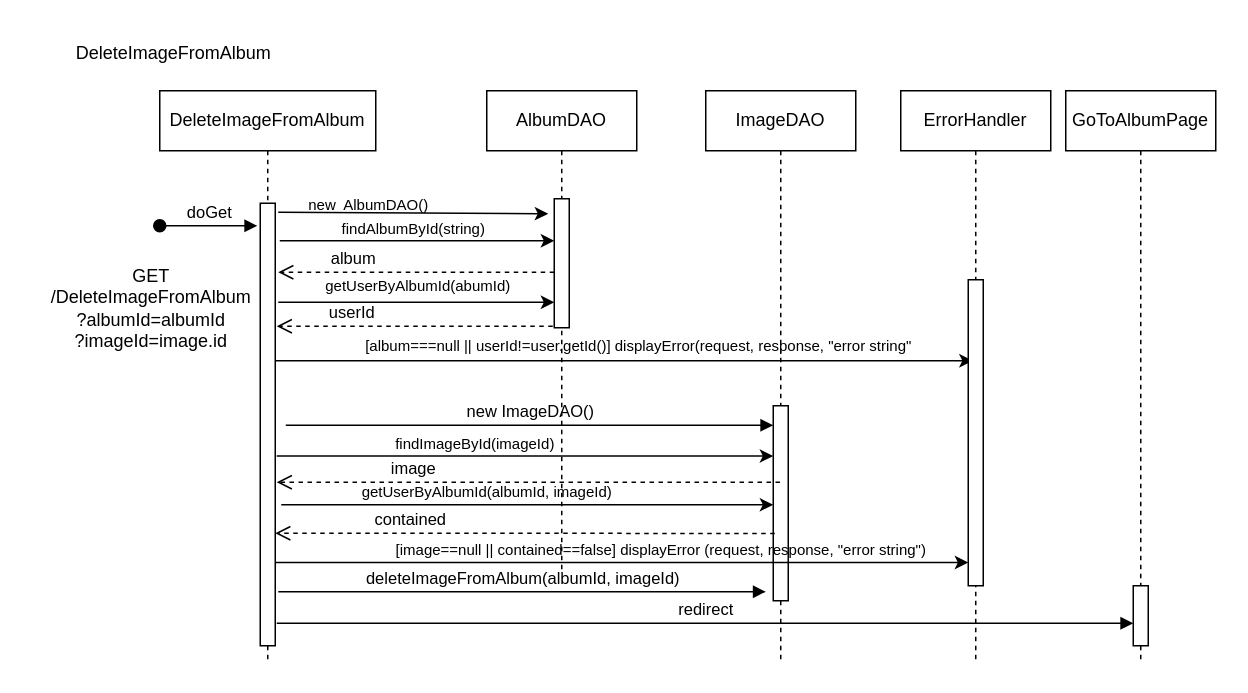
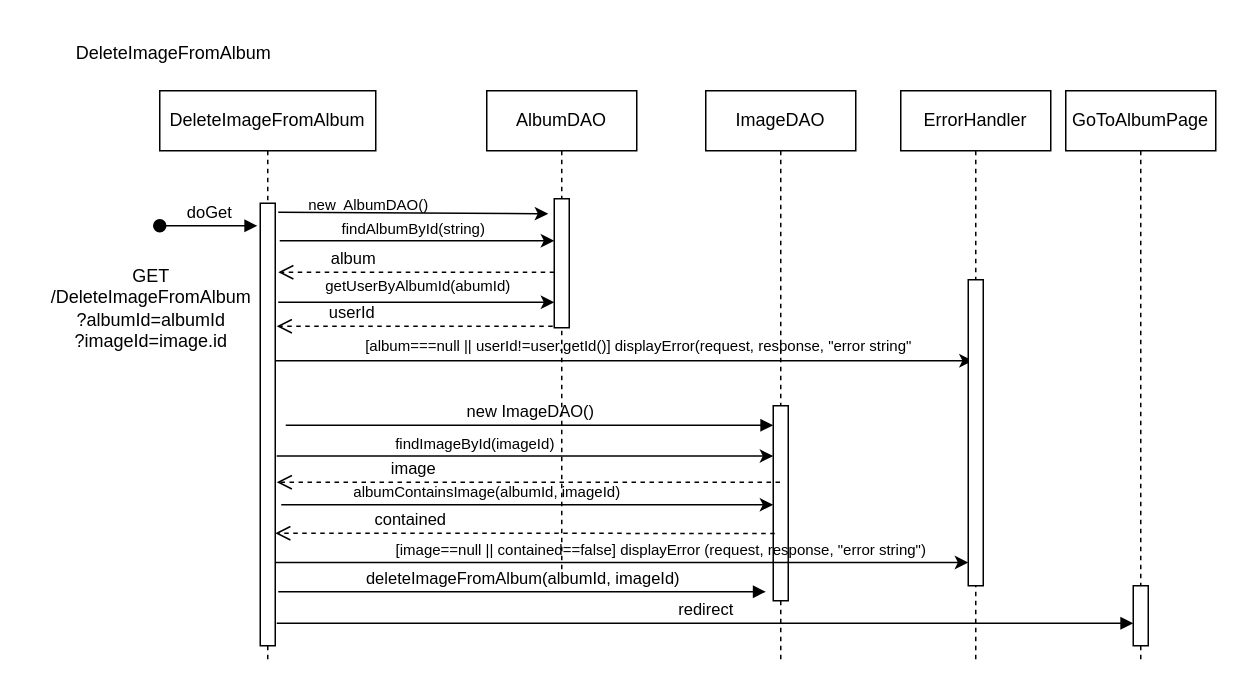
node "getUserByAlbumId(albumId, imageId)": label "getUserByAlbumId(albumId, imageId)" -> "albumContainsImage(albumId, imageId)"
